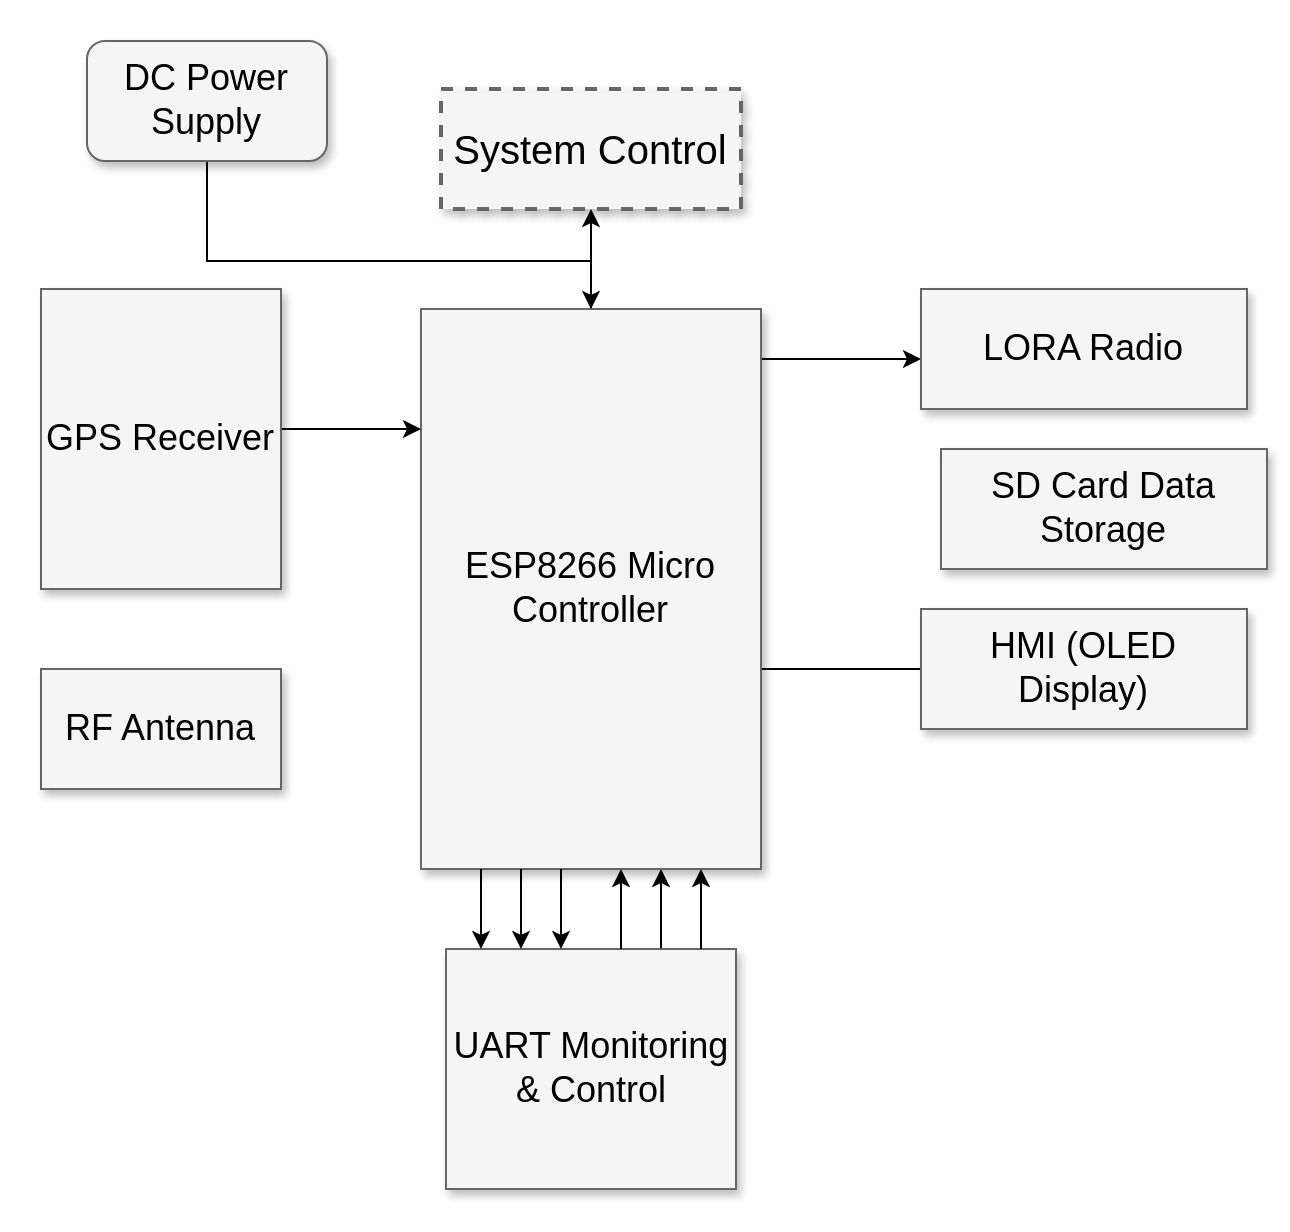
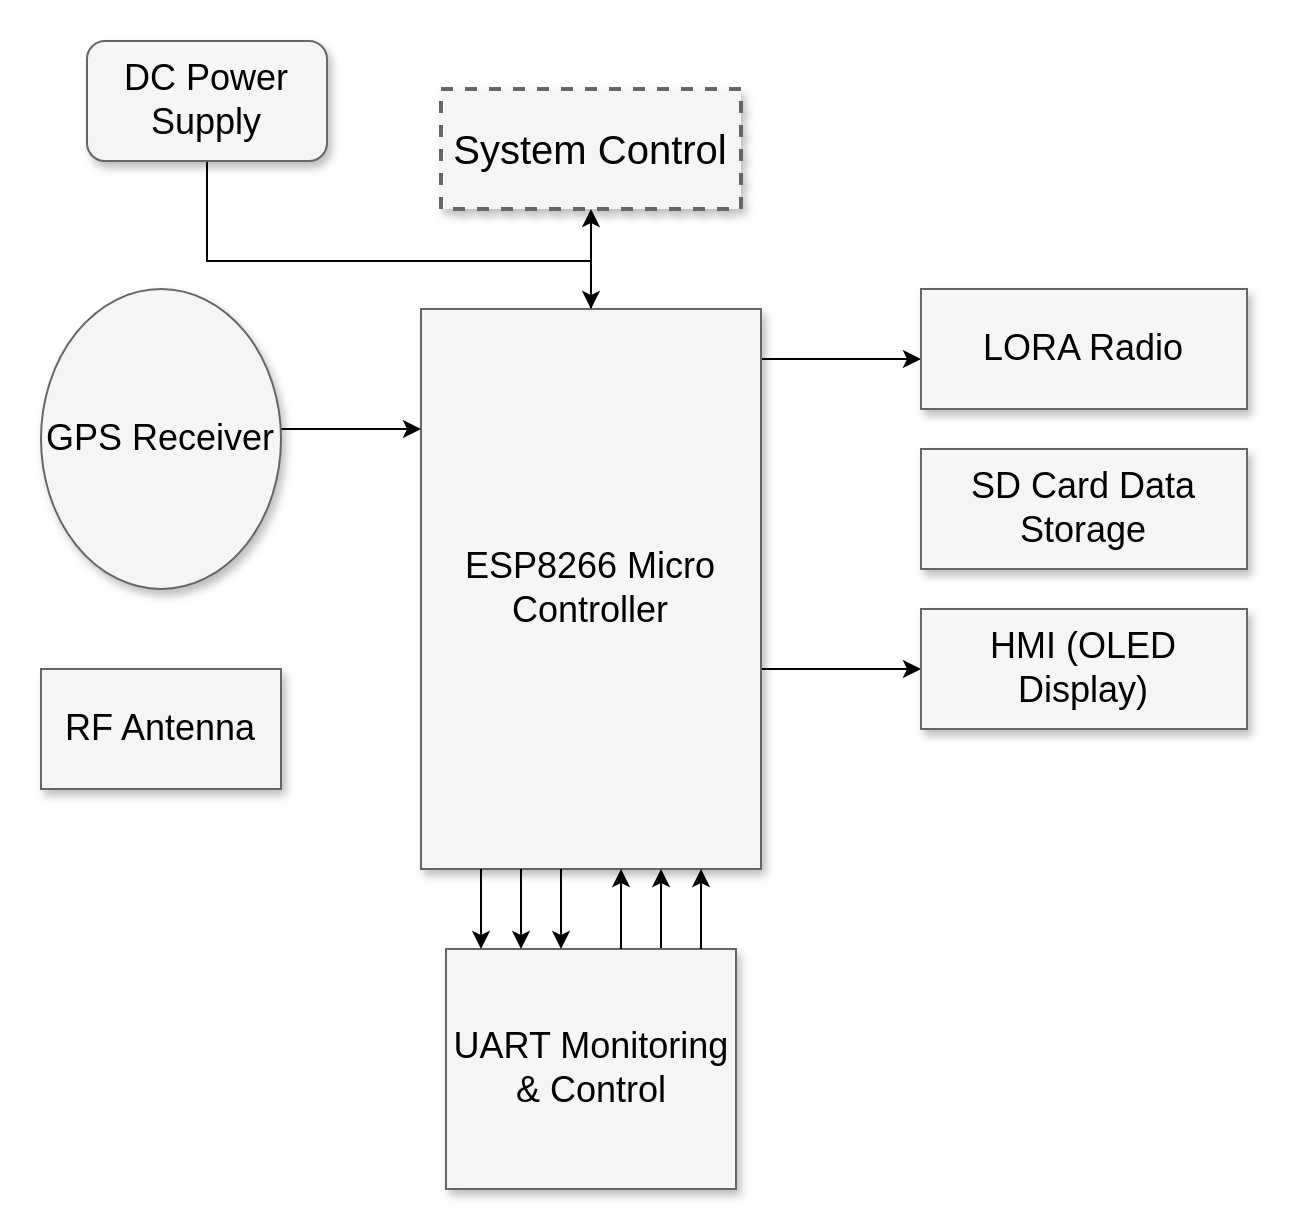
node "GPS Receiver": shape rectangle -> ellipse
node "SD Card Data Storage": moved (1104, 509) -> (1084, 509)
edge "ESP8266 Micro Controller" -- "HMI (OLED Display)": arrowhead none -> classic
